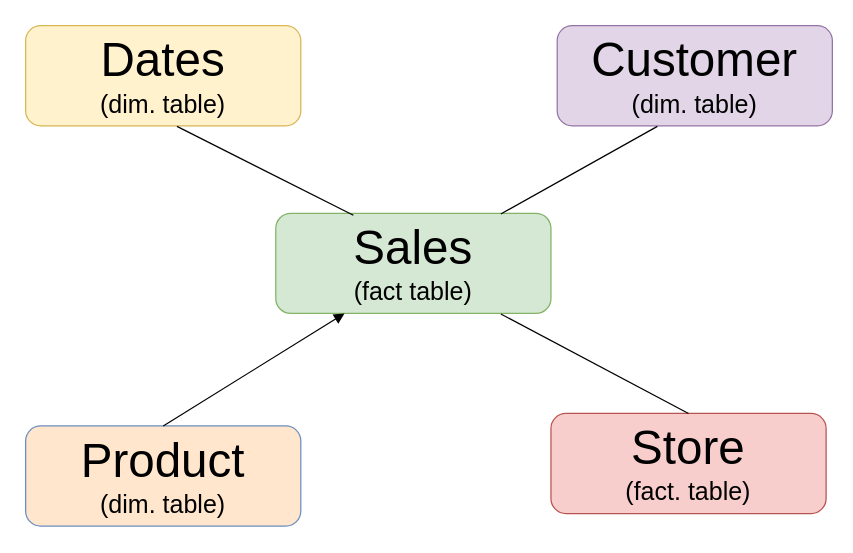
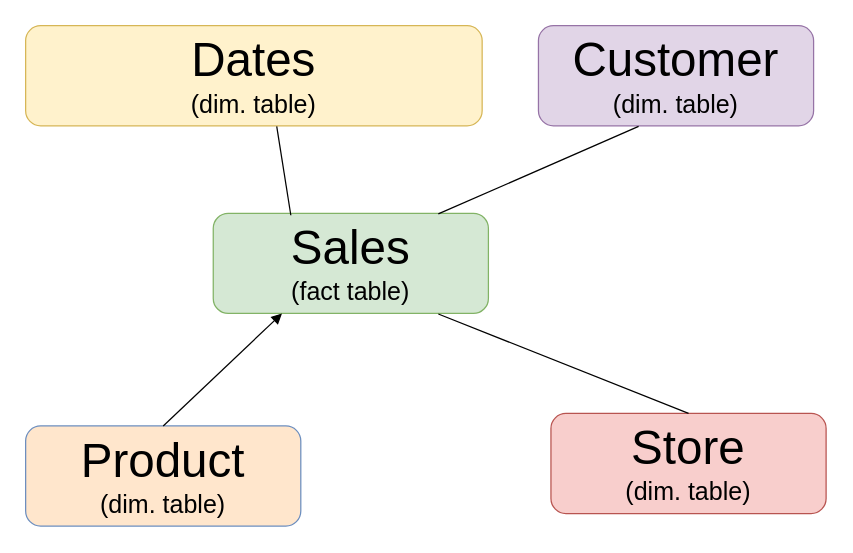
node "Dates (dim. table)": size 275x100 -> 456x100
node "Customer (dim. table)": moved (694, 76) -> (676, 76)
node "Sales (fact table)": moved (413, 263) -> (351, 263)
node "Store (fact. table)": label "Store (fact. table)" -> "Store (dim. table)"
